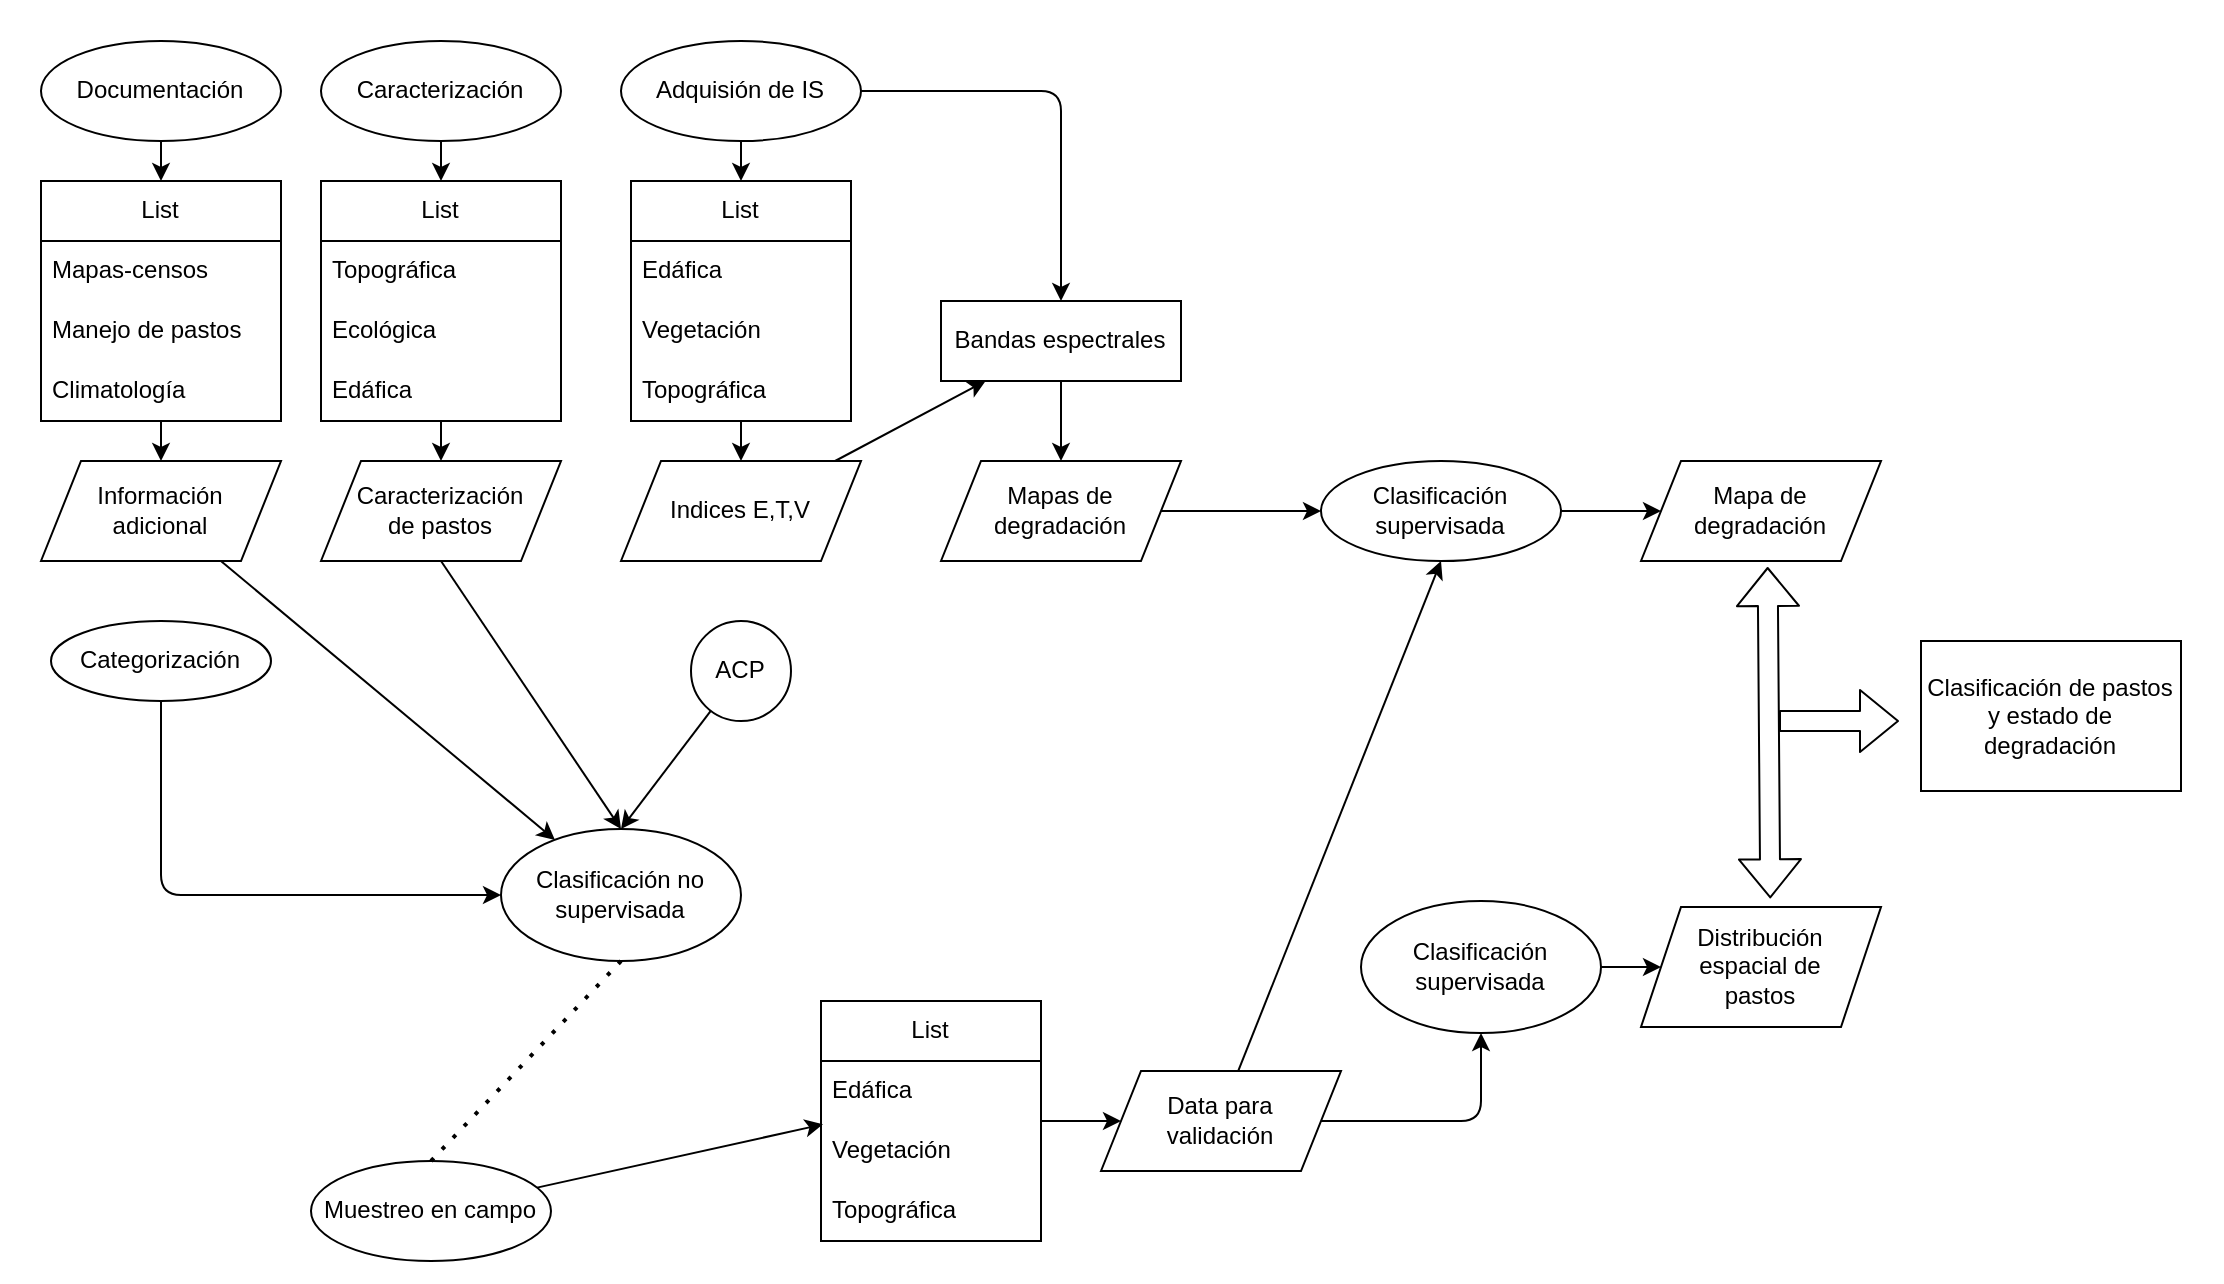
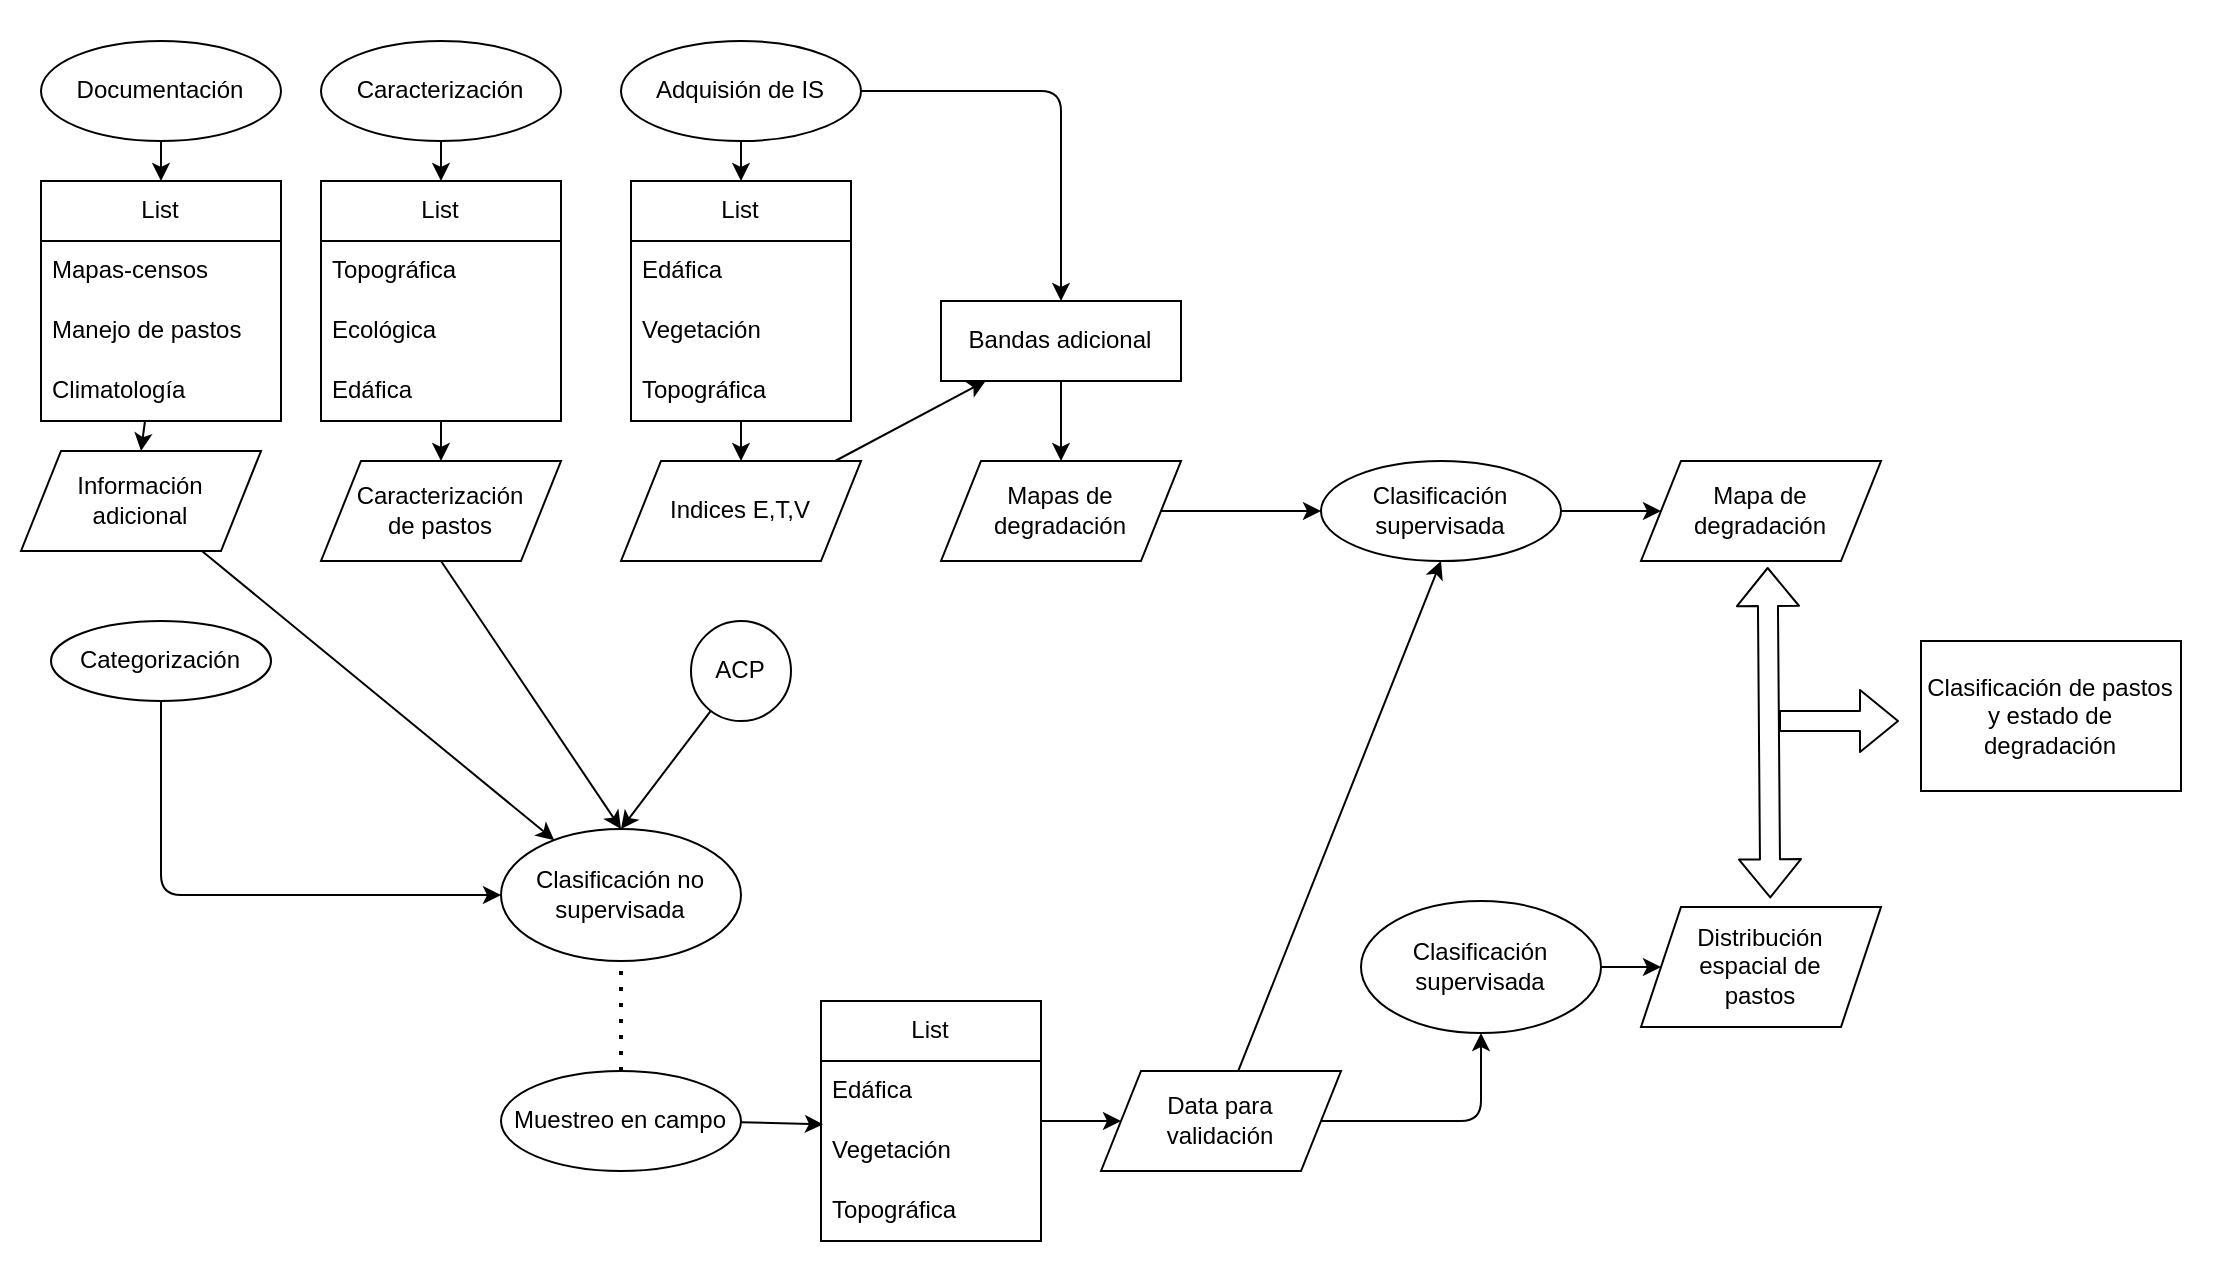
node "Bandas espectrales": label "Bandas espectrales" -> "Bandas adicional"
node "Información adicional": moved (161, 511) -> (141, 501)
node "Muestreo en campo": moved (431, 1211) -> (621, 1121)
